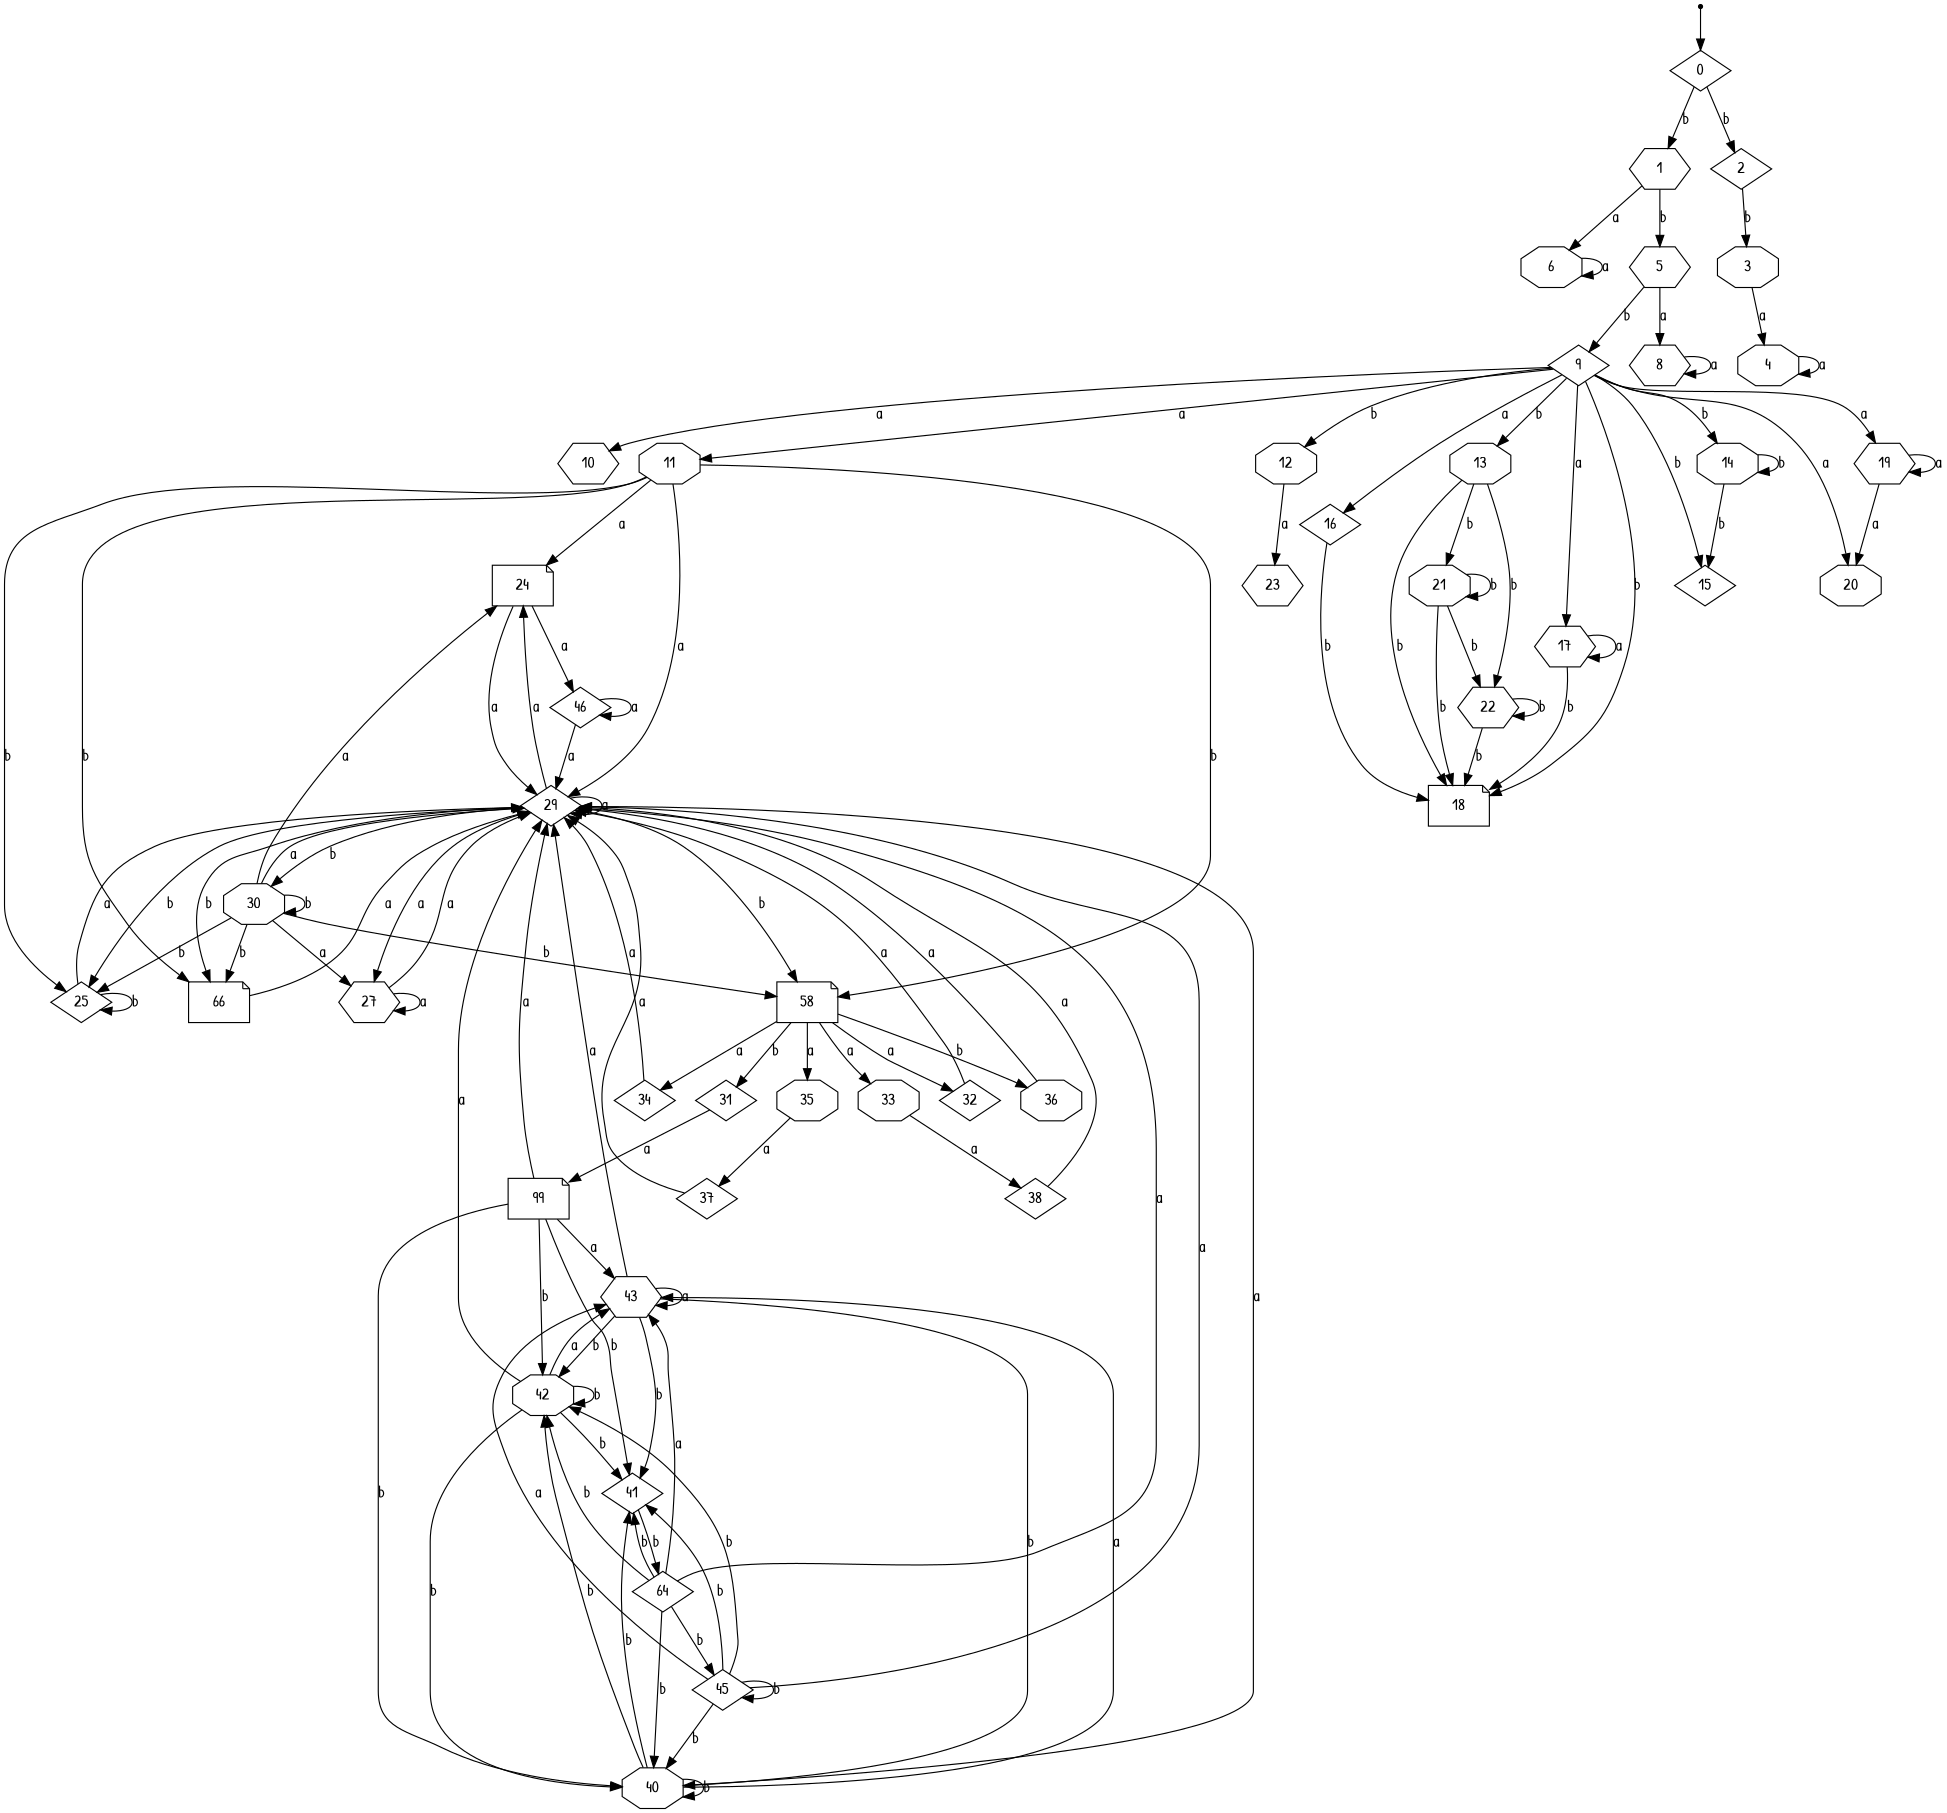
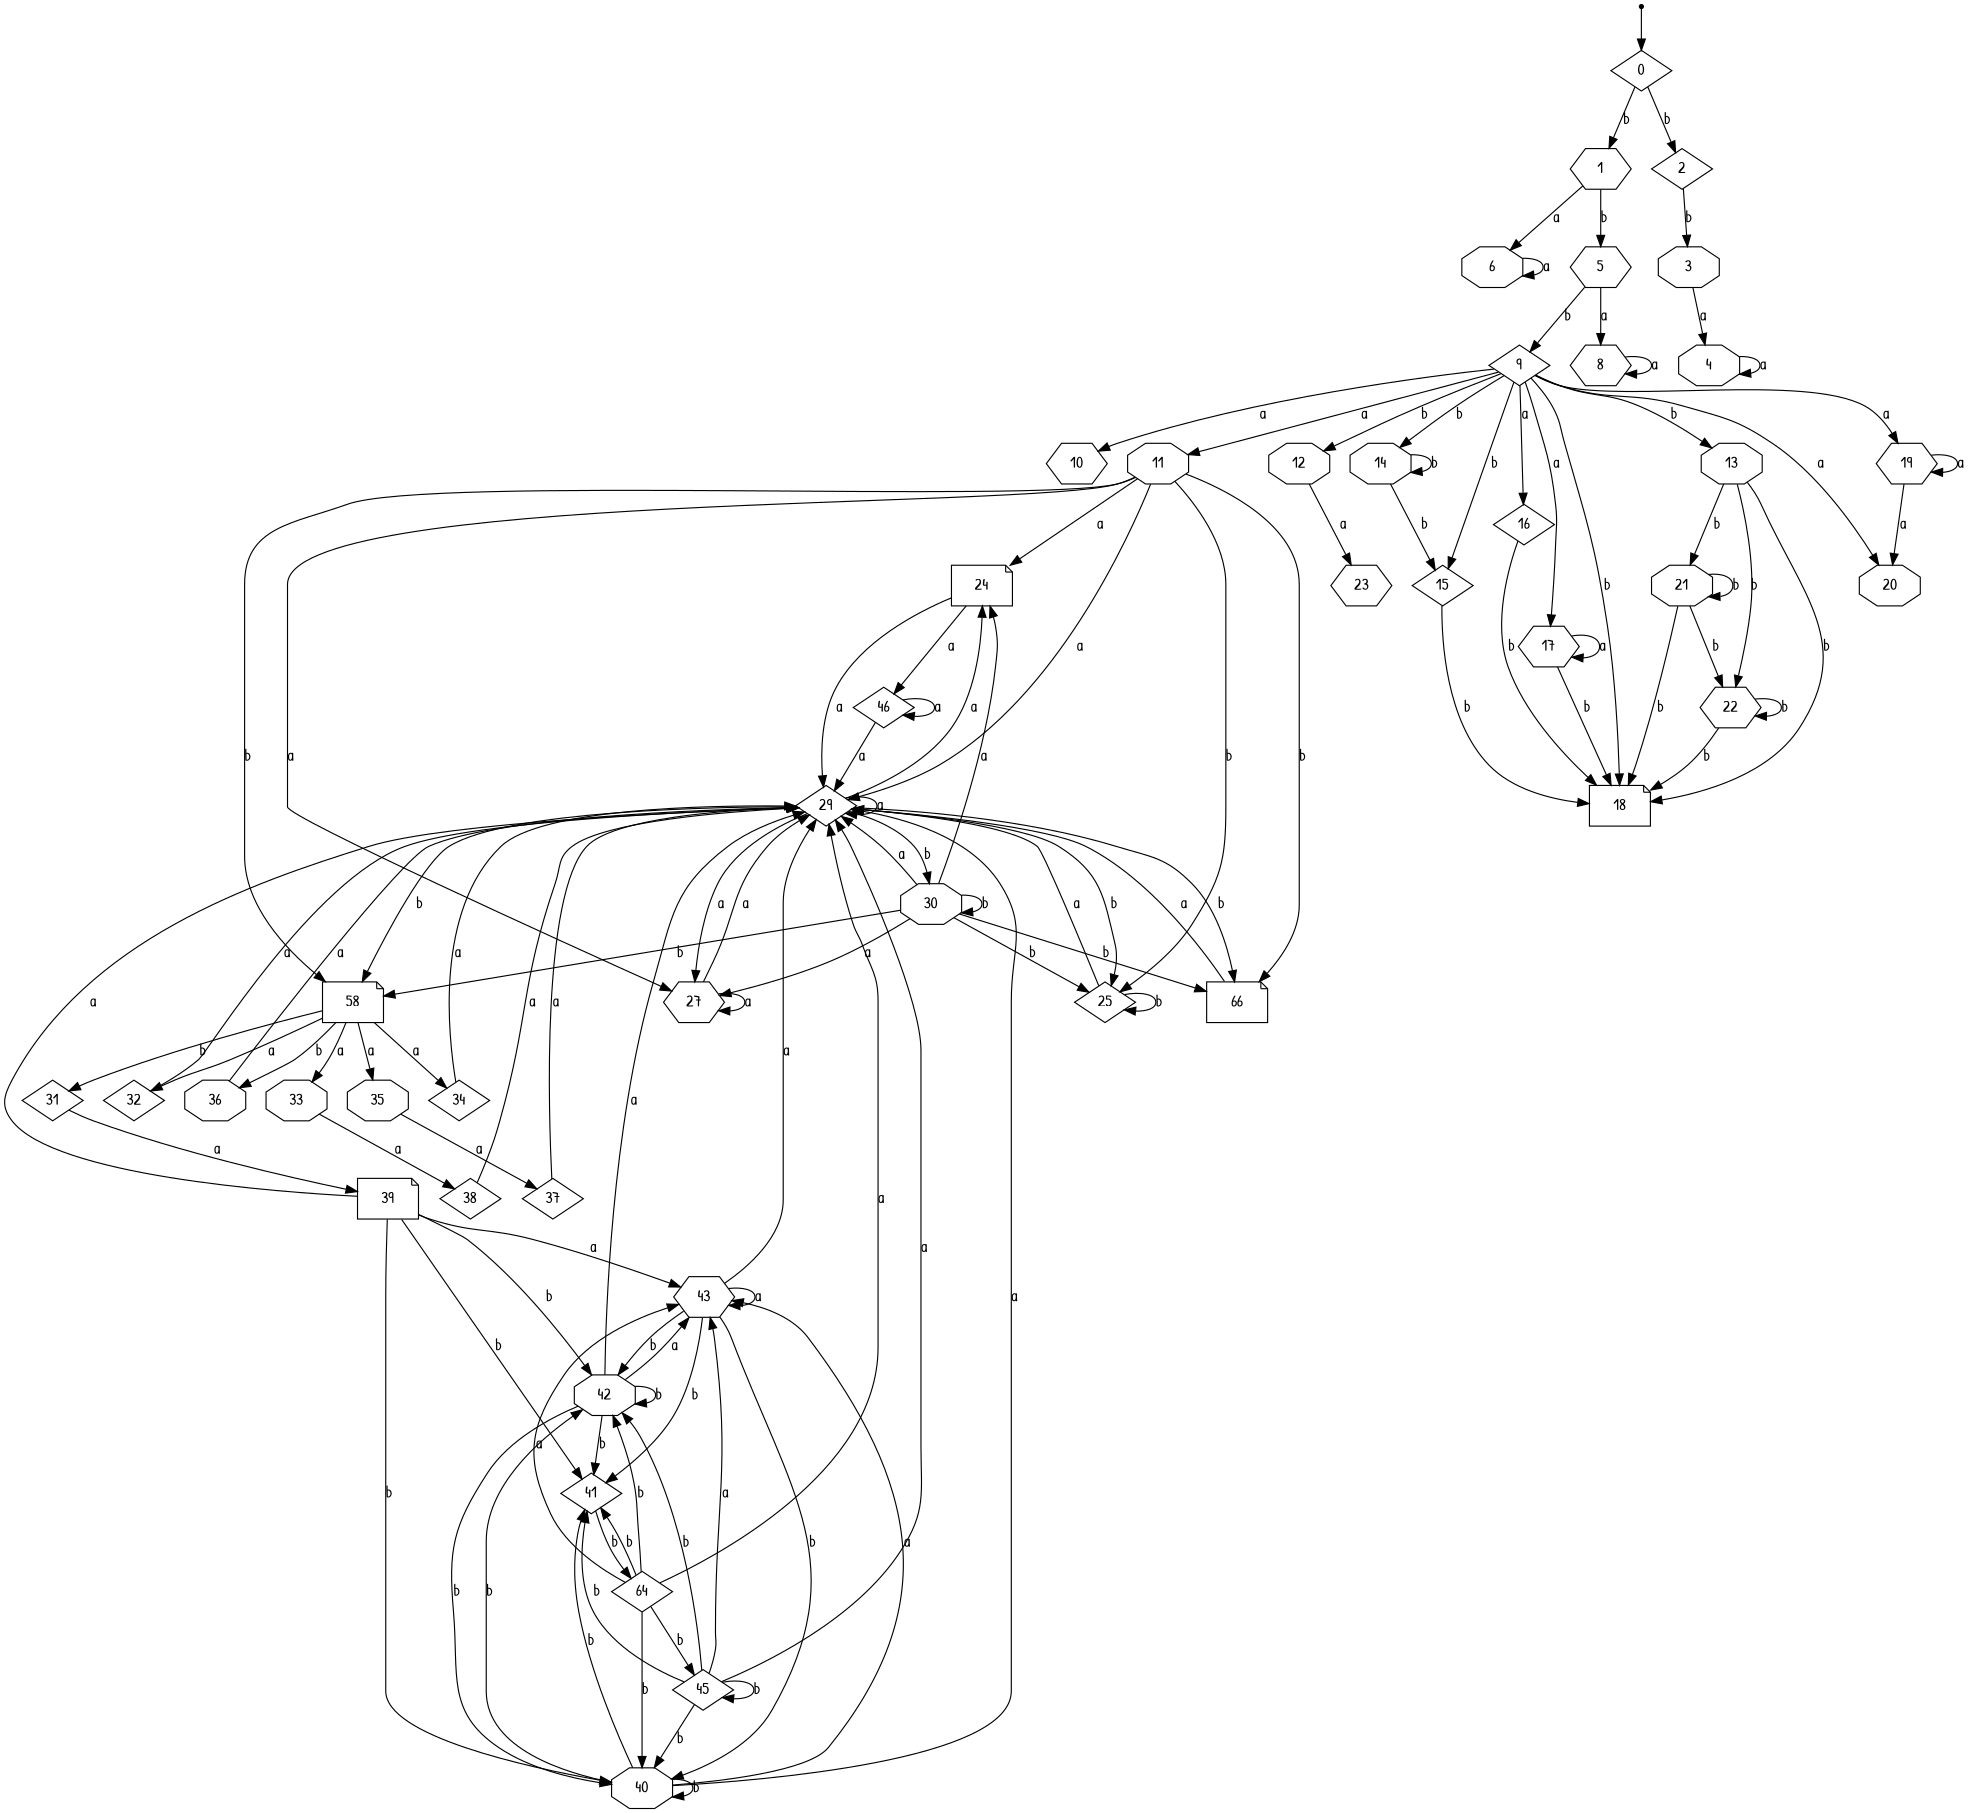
edge "11" -> "27": added, label "a"
edge "15" -> "18": added, label "b"
node "99": label "99" -> "39"
